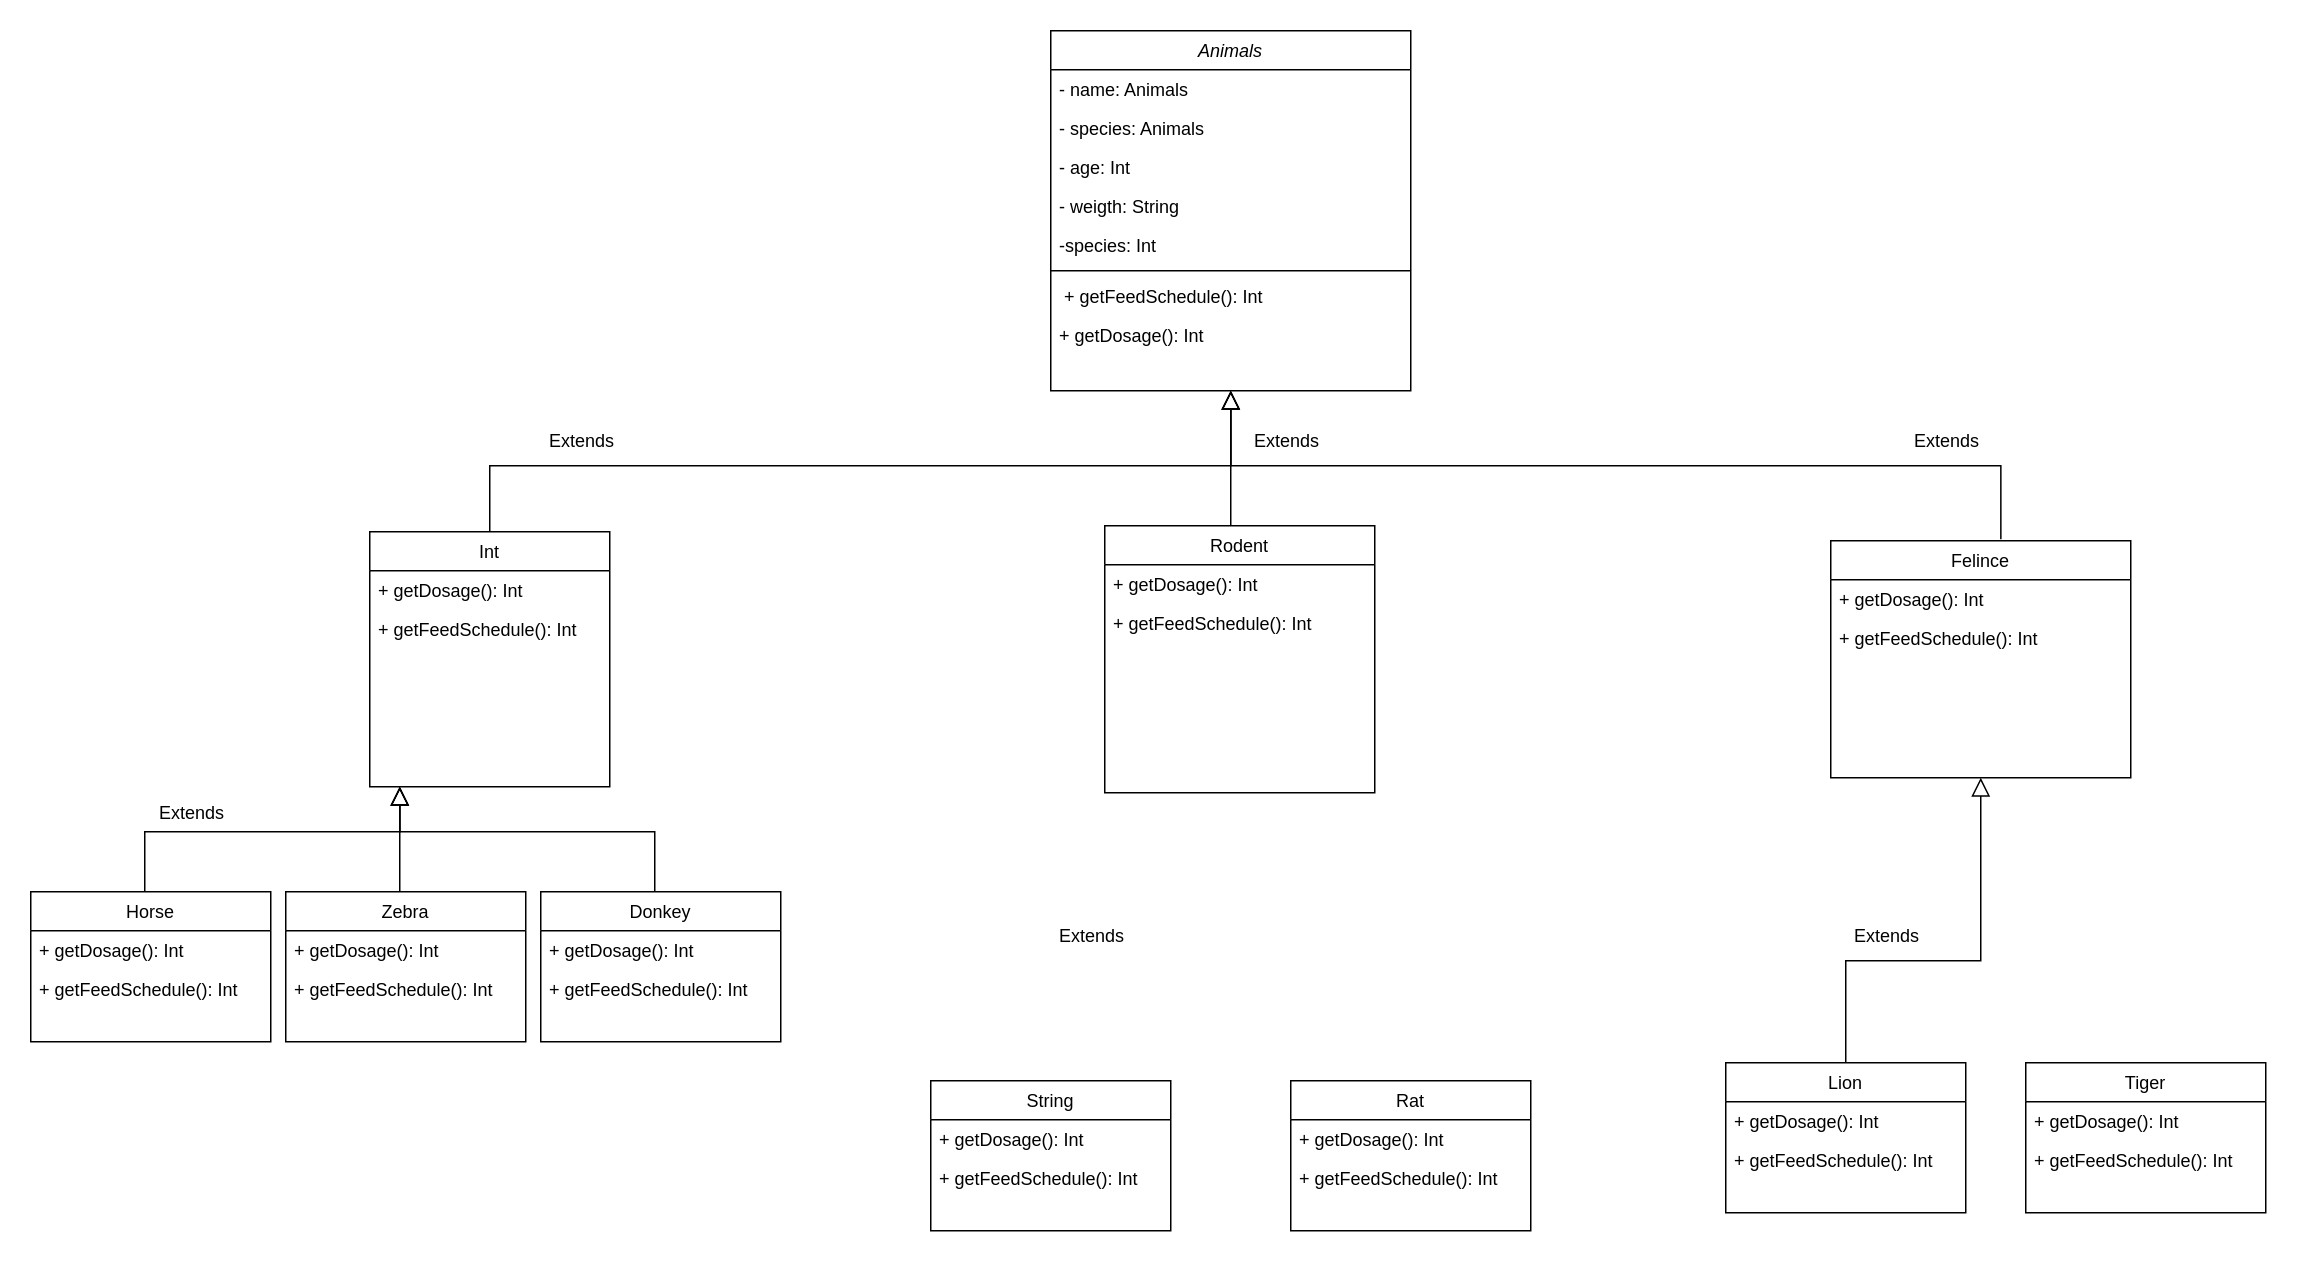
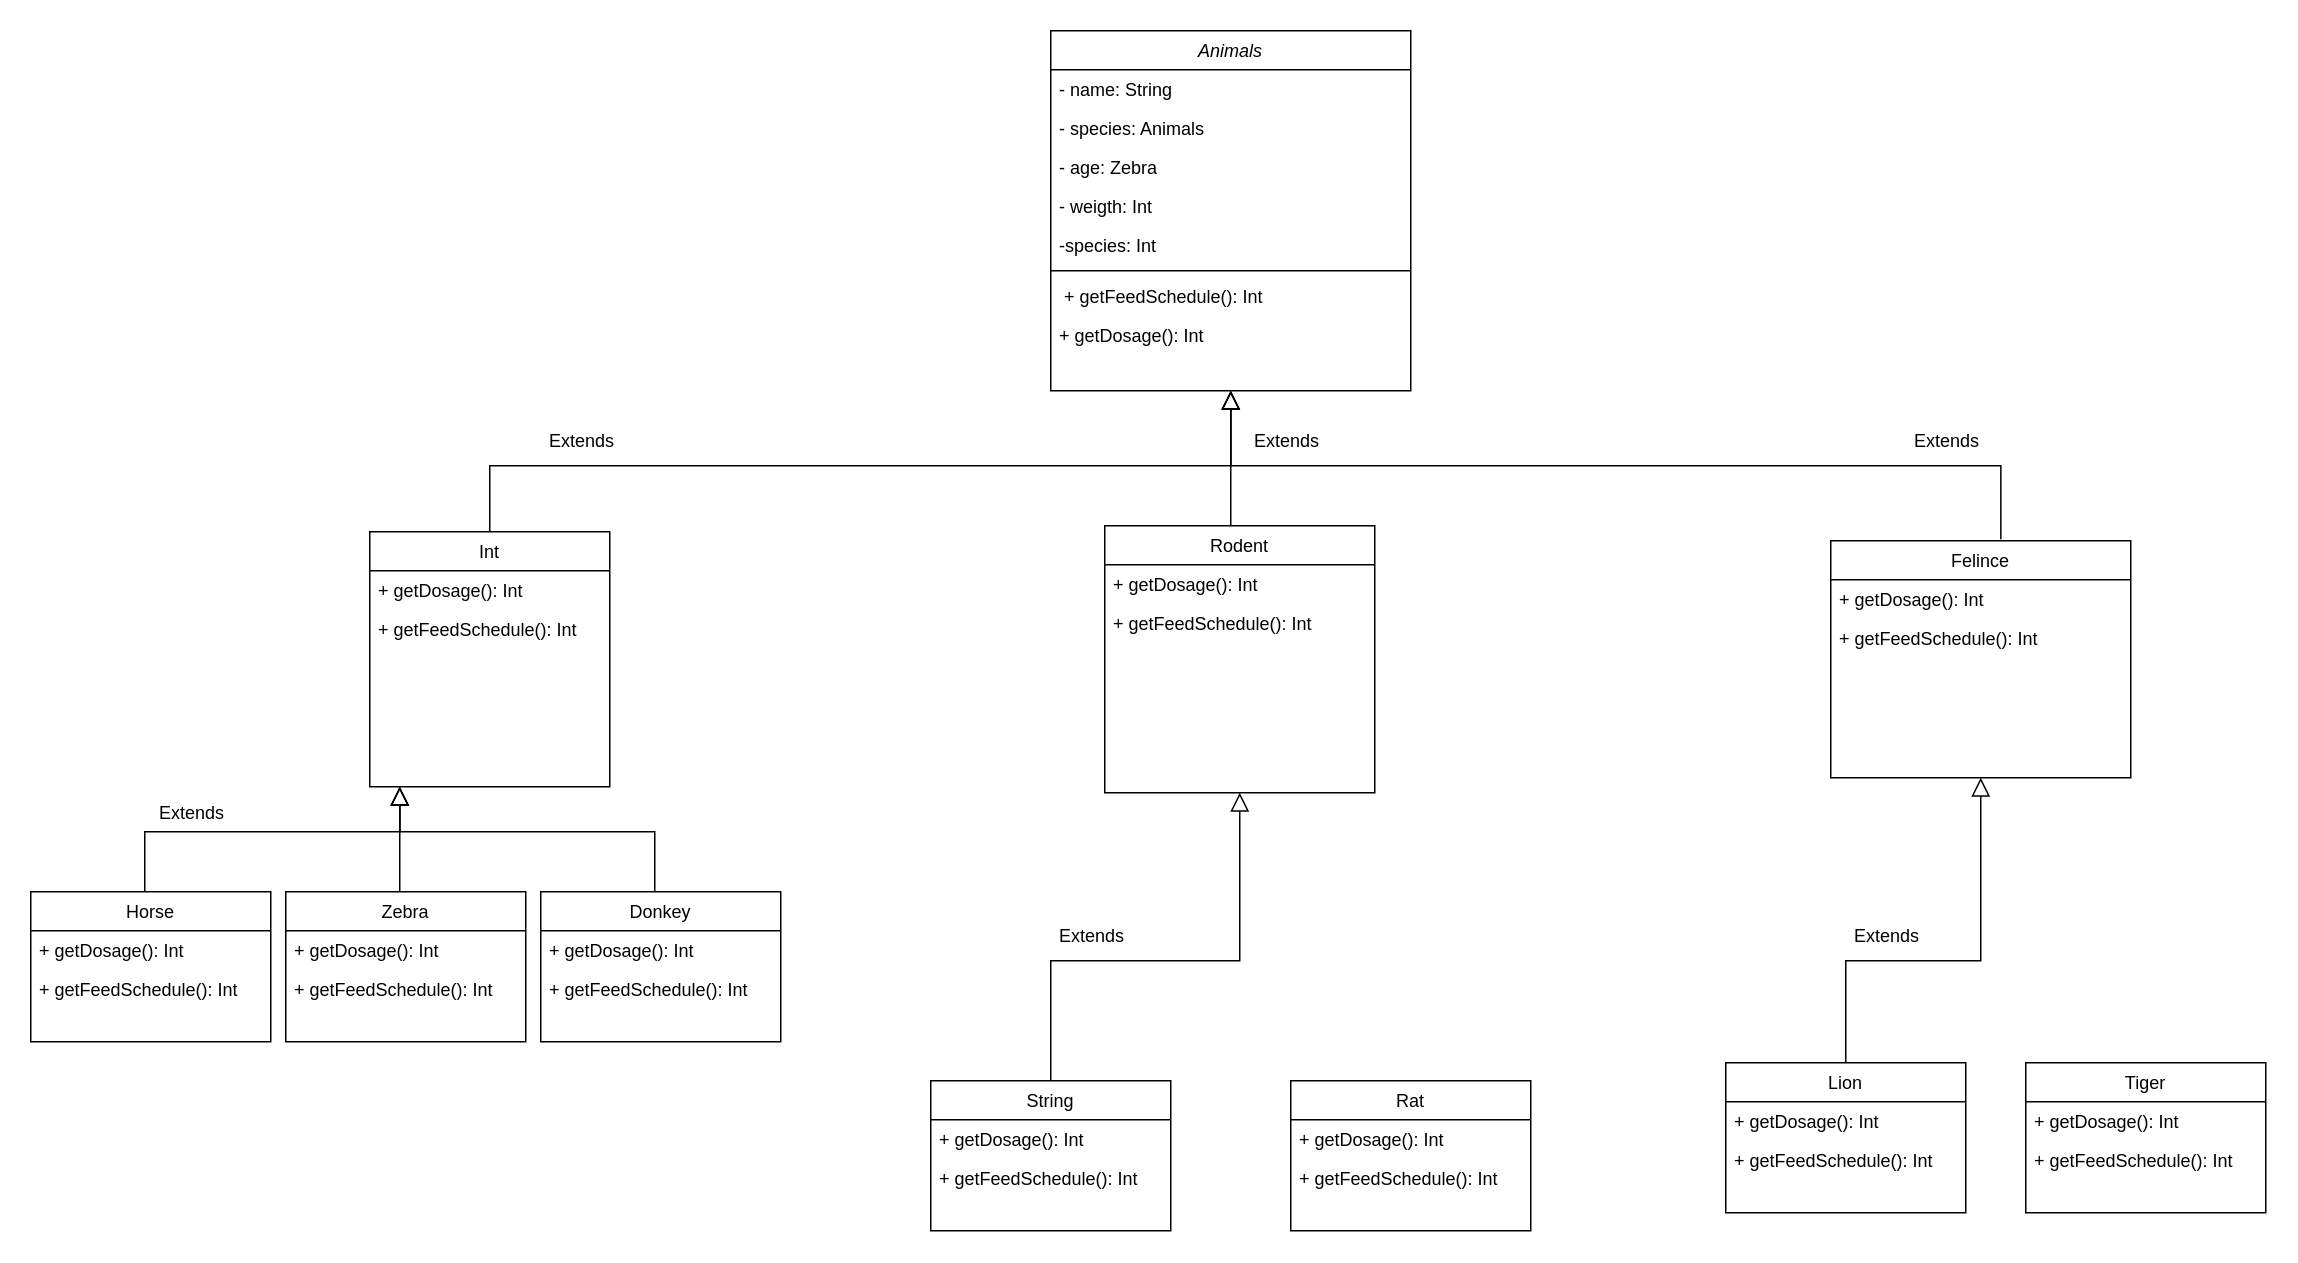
node "- name: Animals": label "- name: Animals" -> "- name: String"
node "- age: Int": label "- age: Int" -> "- age: Zebra"
node "- weigth: String": label "- weigth: String" -> "- weigth: Int"
edge "String" -> "Rodent": added
